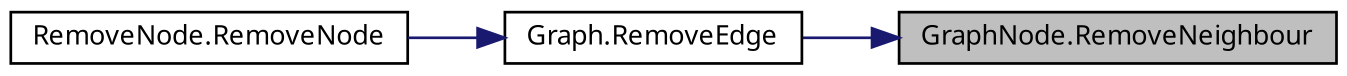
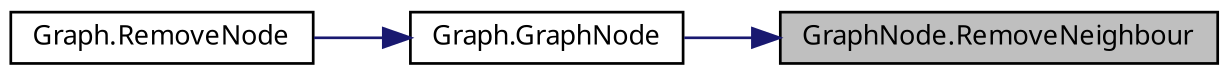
node "RemoveNode.RemoveNode": label "RemoveNode.RemoveNode" -> "Graph.RemoveNode"
node "Graph.RemoveEdge": label "Graph.RemoveEdge" -> "Graph.GraphNode"
